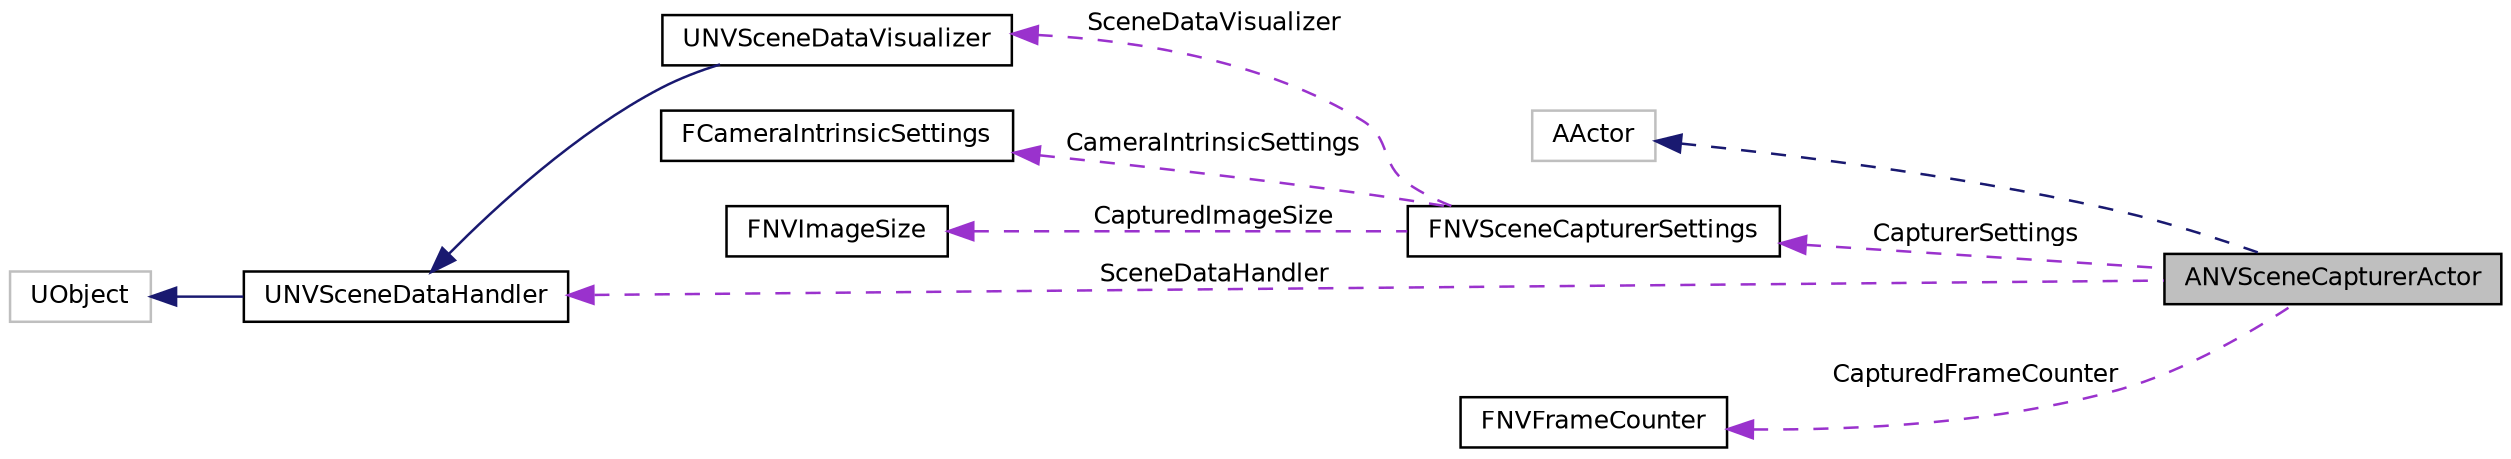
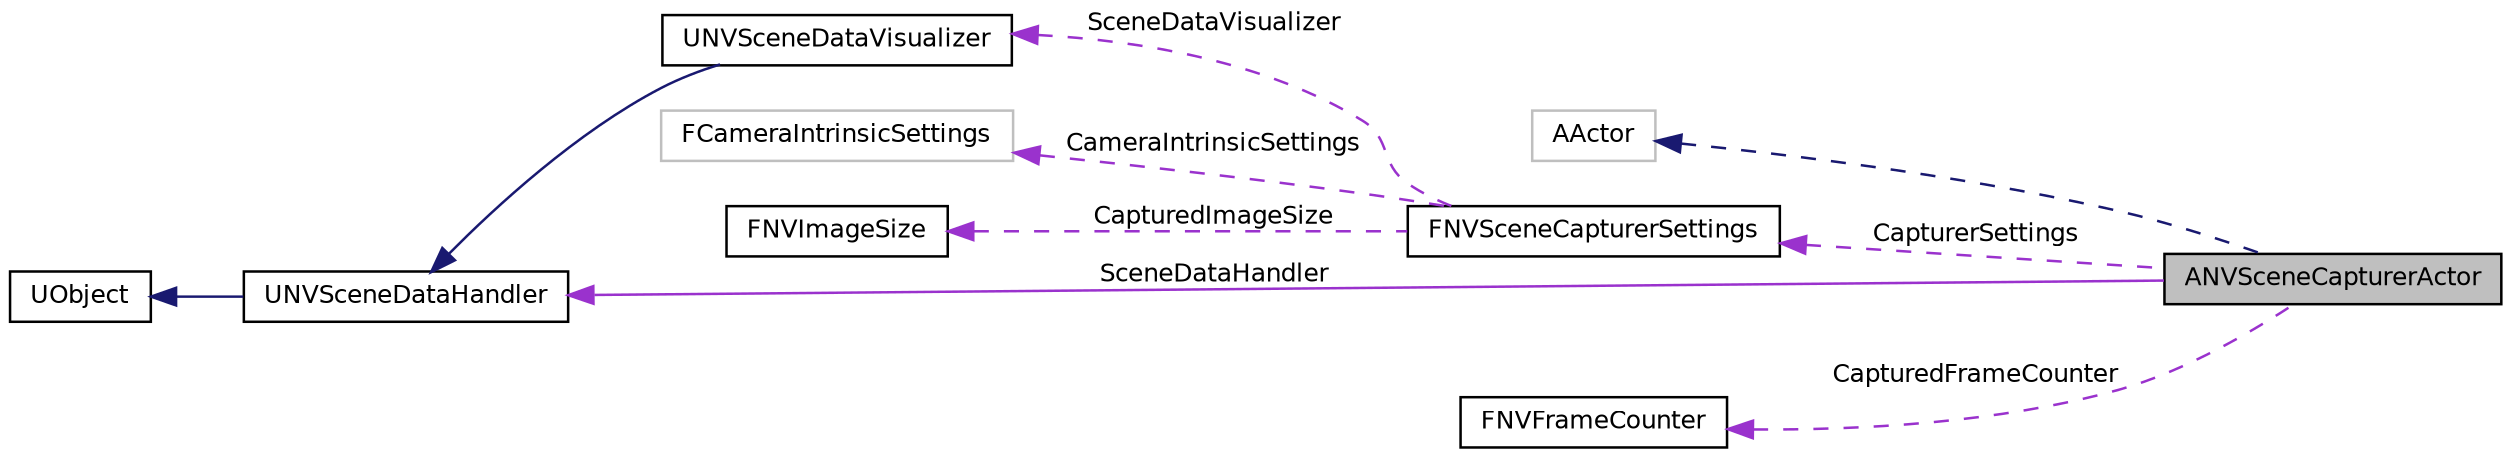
node "FCameraIntrinsicSettings": color black -> grey75
edge "ANVSceneCapturerActor" -> "UNVSceneDataHandler": style dashed -> solid
node "UObject": color grey75 -> black
